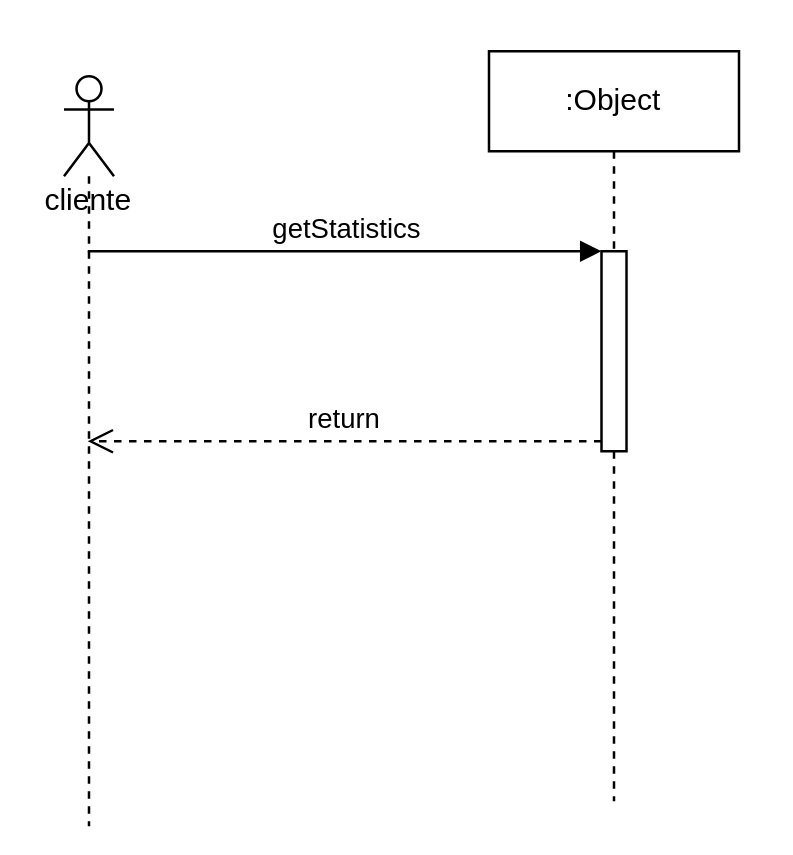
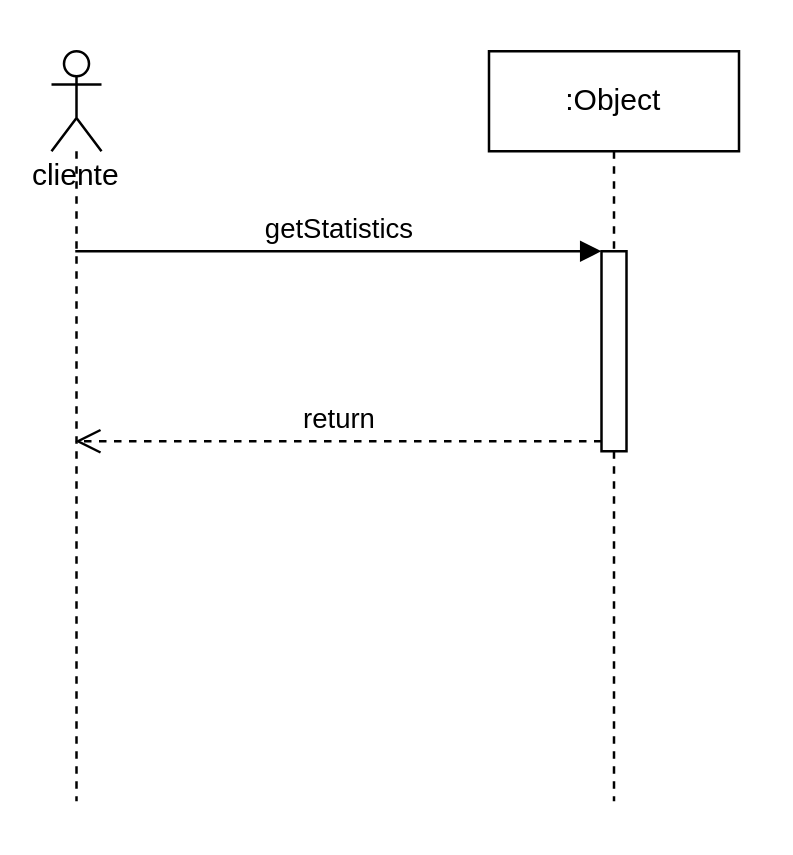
node "cliente": moved (89, 451) -> (76, 426)
